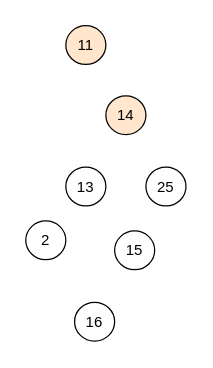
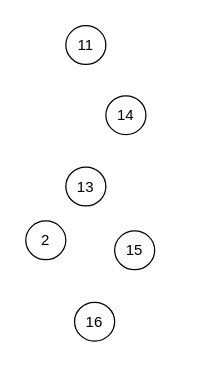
node "11": fillcolor #ffe6cc -> #ffffff
node "14": fillcolor #ffe6cc -> #ffffff
node "25": removed
